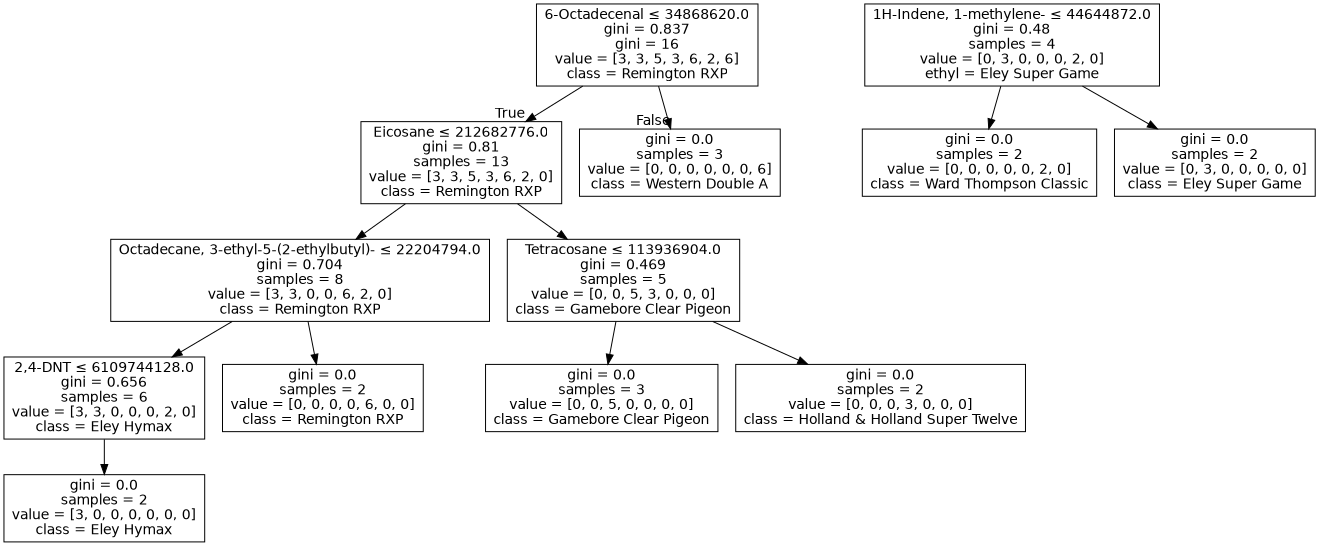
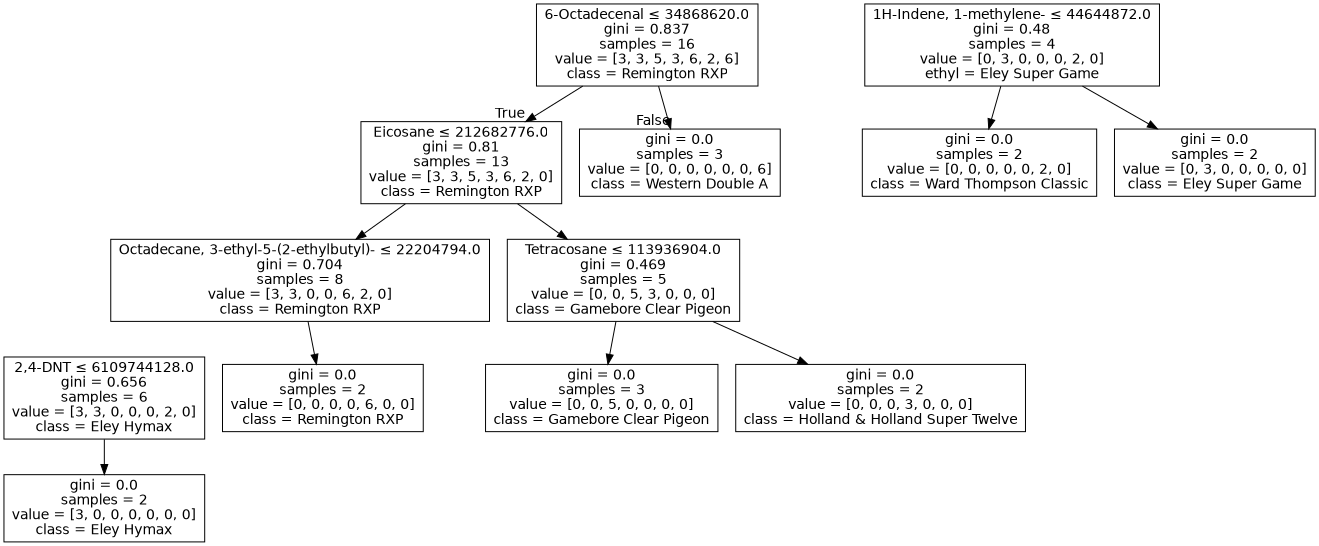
node "6-Octadecenal ≤ 34868620.0": text "gini = 16" -> "samples = 16"
edge "Octadecane, 3-ethyl-5-(2-ethylbutyl)- ≤ 22204794.0" -> "2,4-DNT ≤ 6109744128.0": removed
